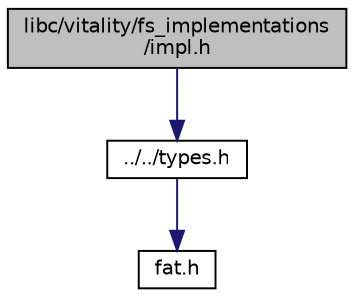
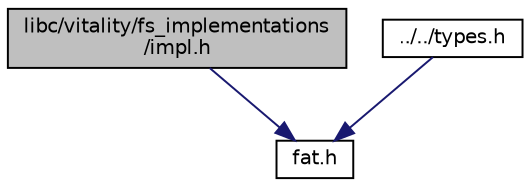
edge "libc/vitality/fs_implementations /impl.h" -> "../../types.h": now "libc/vitality/fs_implementations /impl.h" -> "fat.h"
